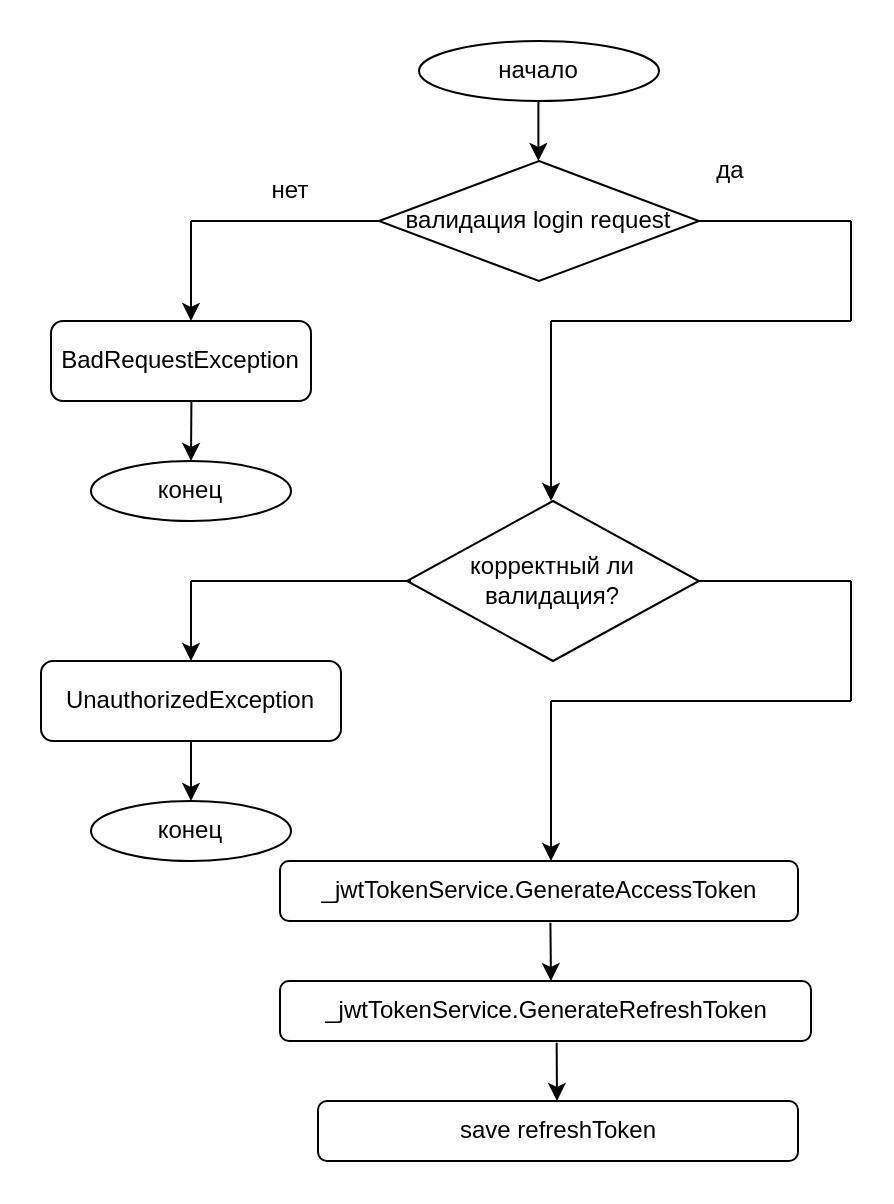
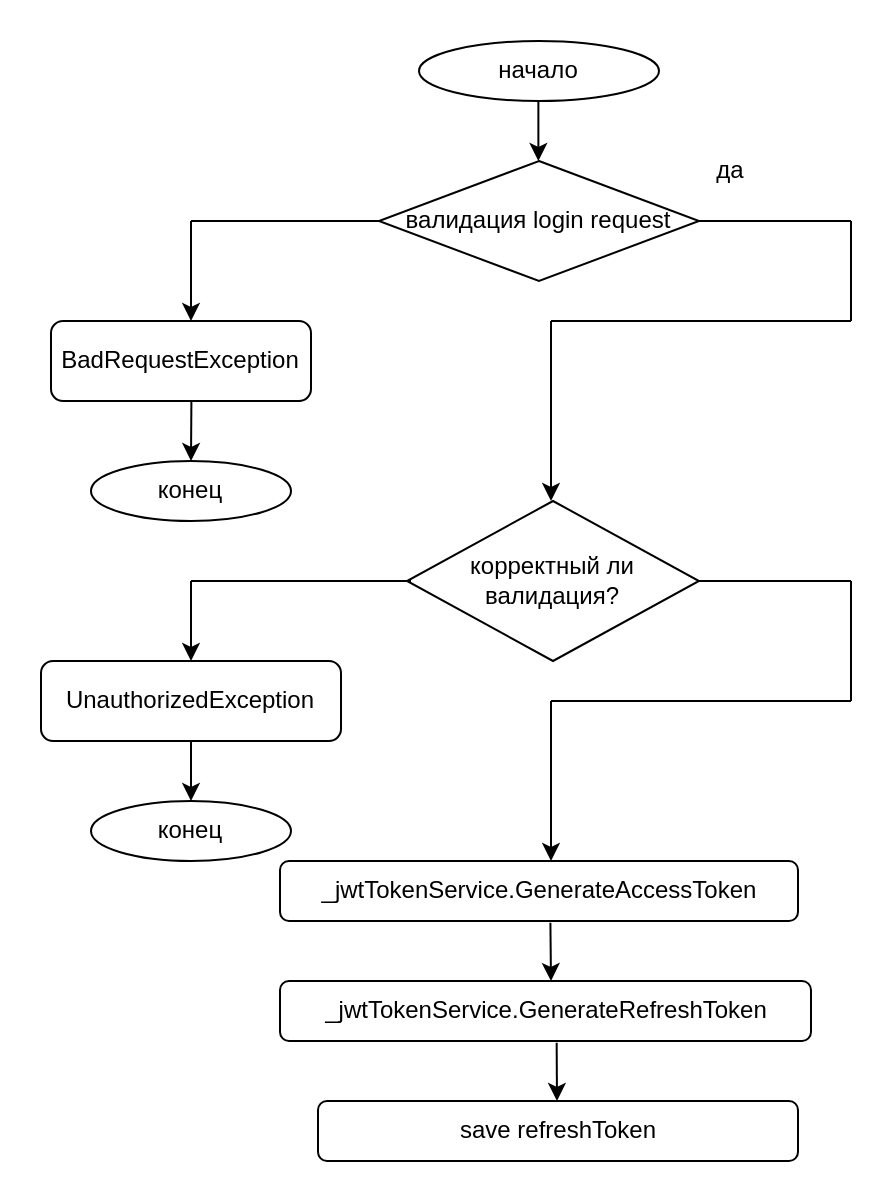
node "нет": removed
